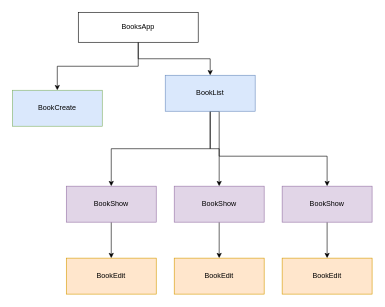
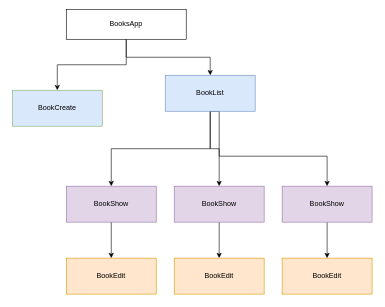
node "BooksApp": moved (138, 27) -> (126, 24)
